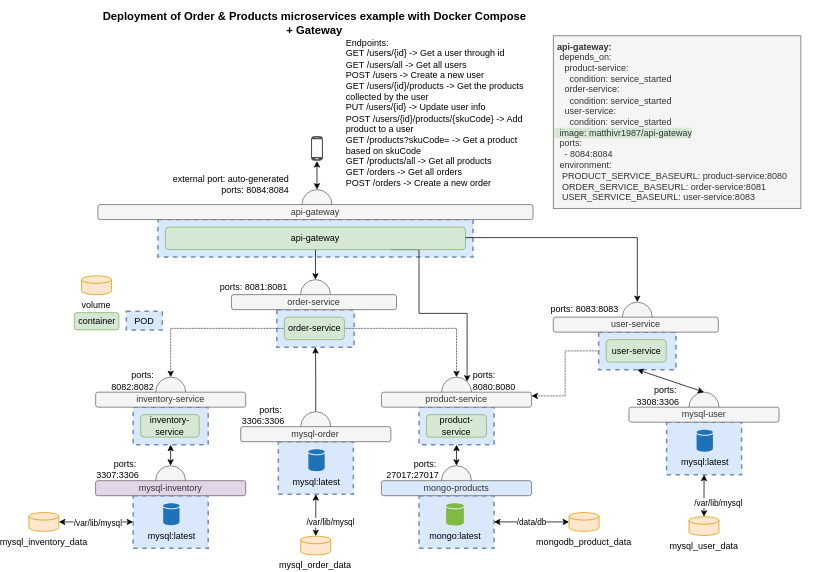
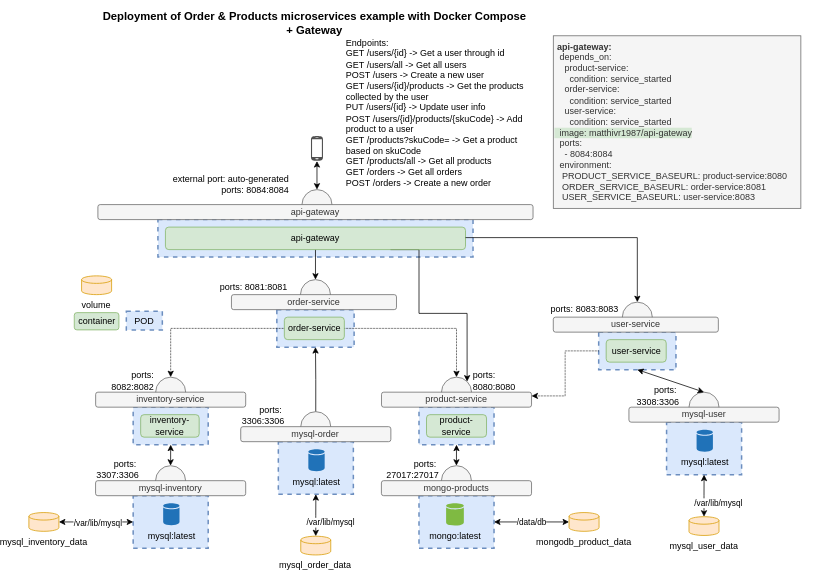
node "mysql-inventory": fillcolor #e1d5e7 -> #f5f5f5
node "mongo-products": fillcolor #dae8fc -> #f5f5f5
